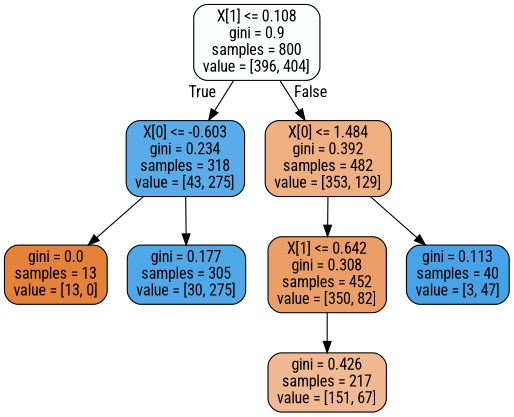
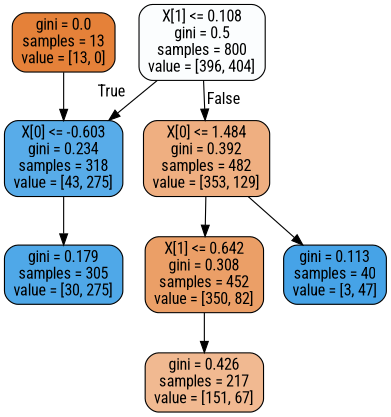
node "X[1] <= 0.108 gini = 0.9 samples = 800 value = [396, 404]": label "X[1] <= 0.108 gini = 0.9 samples = 800 value = [396, 404]" -> "X[1] <= 0.108 gini = 0.5 samples = 800 value = [396, 404]"
edge "X[0] <= -0.603 gini = 0.234 samples = 318 value = [43, 275]" -> "gini = 0.0 samples = 13 value = [13, 0]": reversed
node "gini = 0.177 samples = 305 value = [30, 275]": label "gini = 0.177 samples = 305 value = [30, 275]" -> "gini = 0.179 samples = 305 value = [30, 275]"
